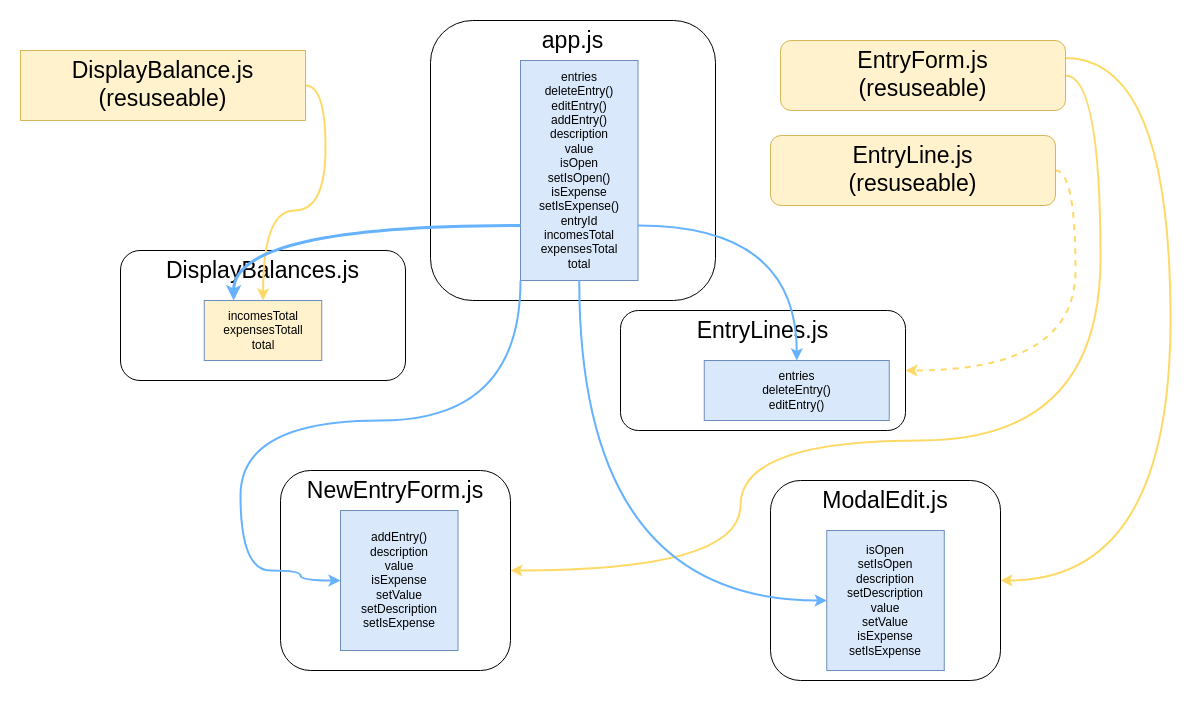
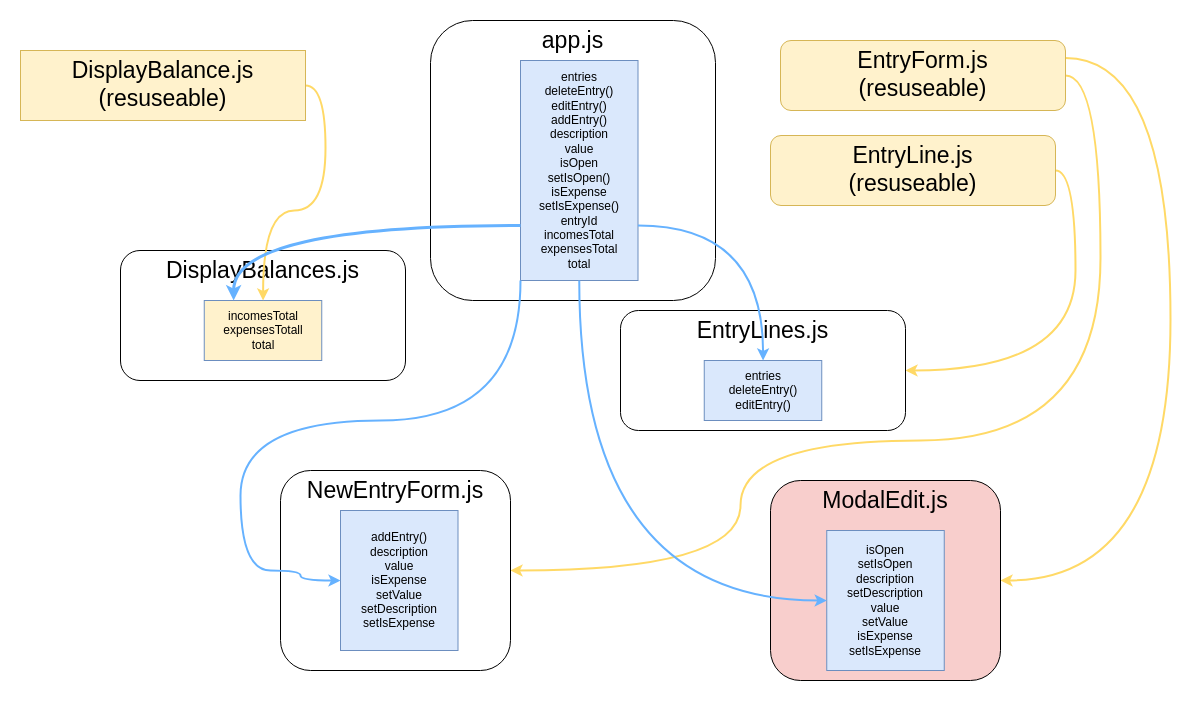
edge "EntryLine.js (resuseable)" -> "EntryLines.js": style dashed -> solid
node "entries deleteEntry() editEntry()": size 185x60 -> 118x60
node "ModalEdit.js": fillcolor #ffffff -> #f8cecc
